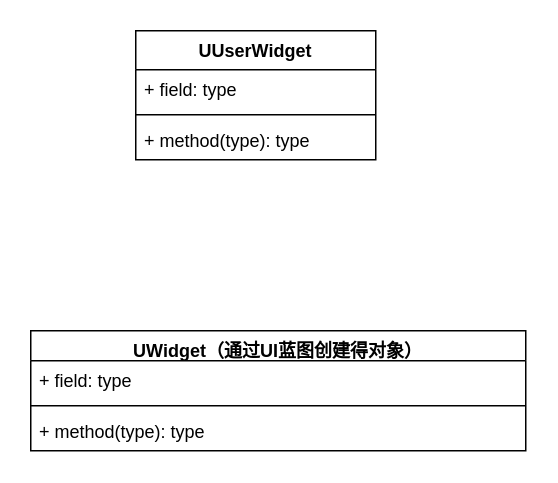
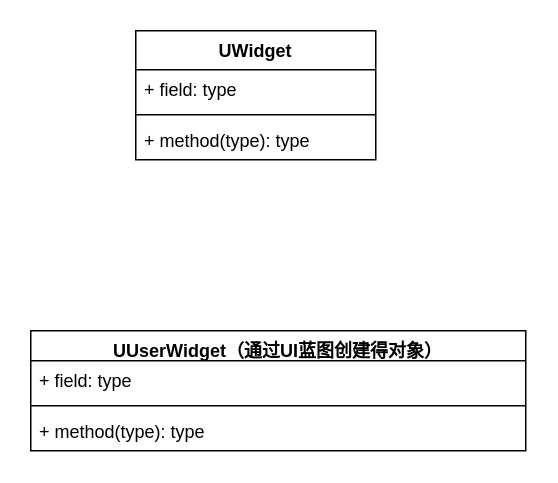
node "UUserWidget": label "UUserWidget" -> "UWidget"
node "UWidget（通过UI蓝图创建得对象）": label "UWidget（通过UI蓝图创建得对象）" -> "UUserWidget（通过UI蓝图创建得对象）"
